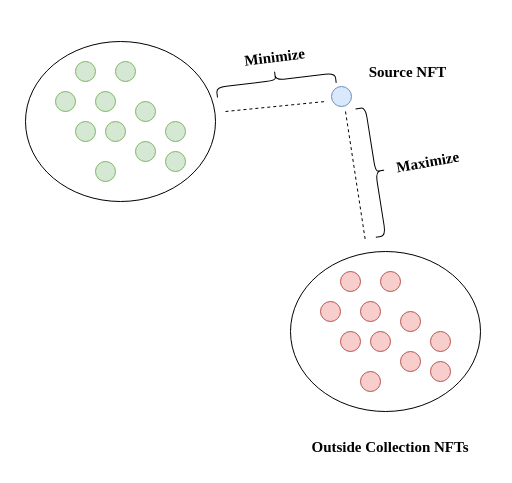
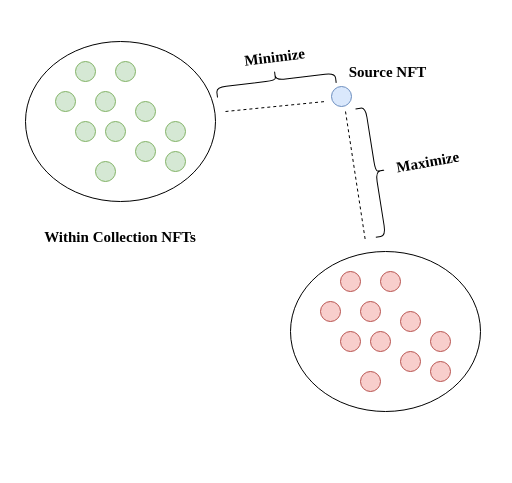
node "Source NFT": moved (408, 72) -> (388, 72)
node "Within Collection NFTs": added
node "Outside Collection NFTs": removed
